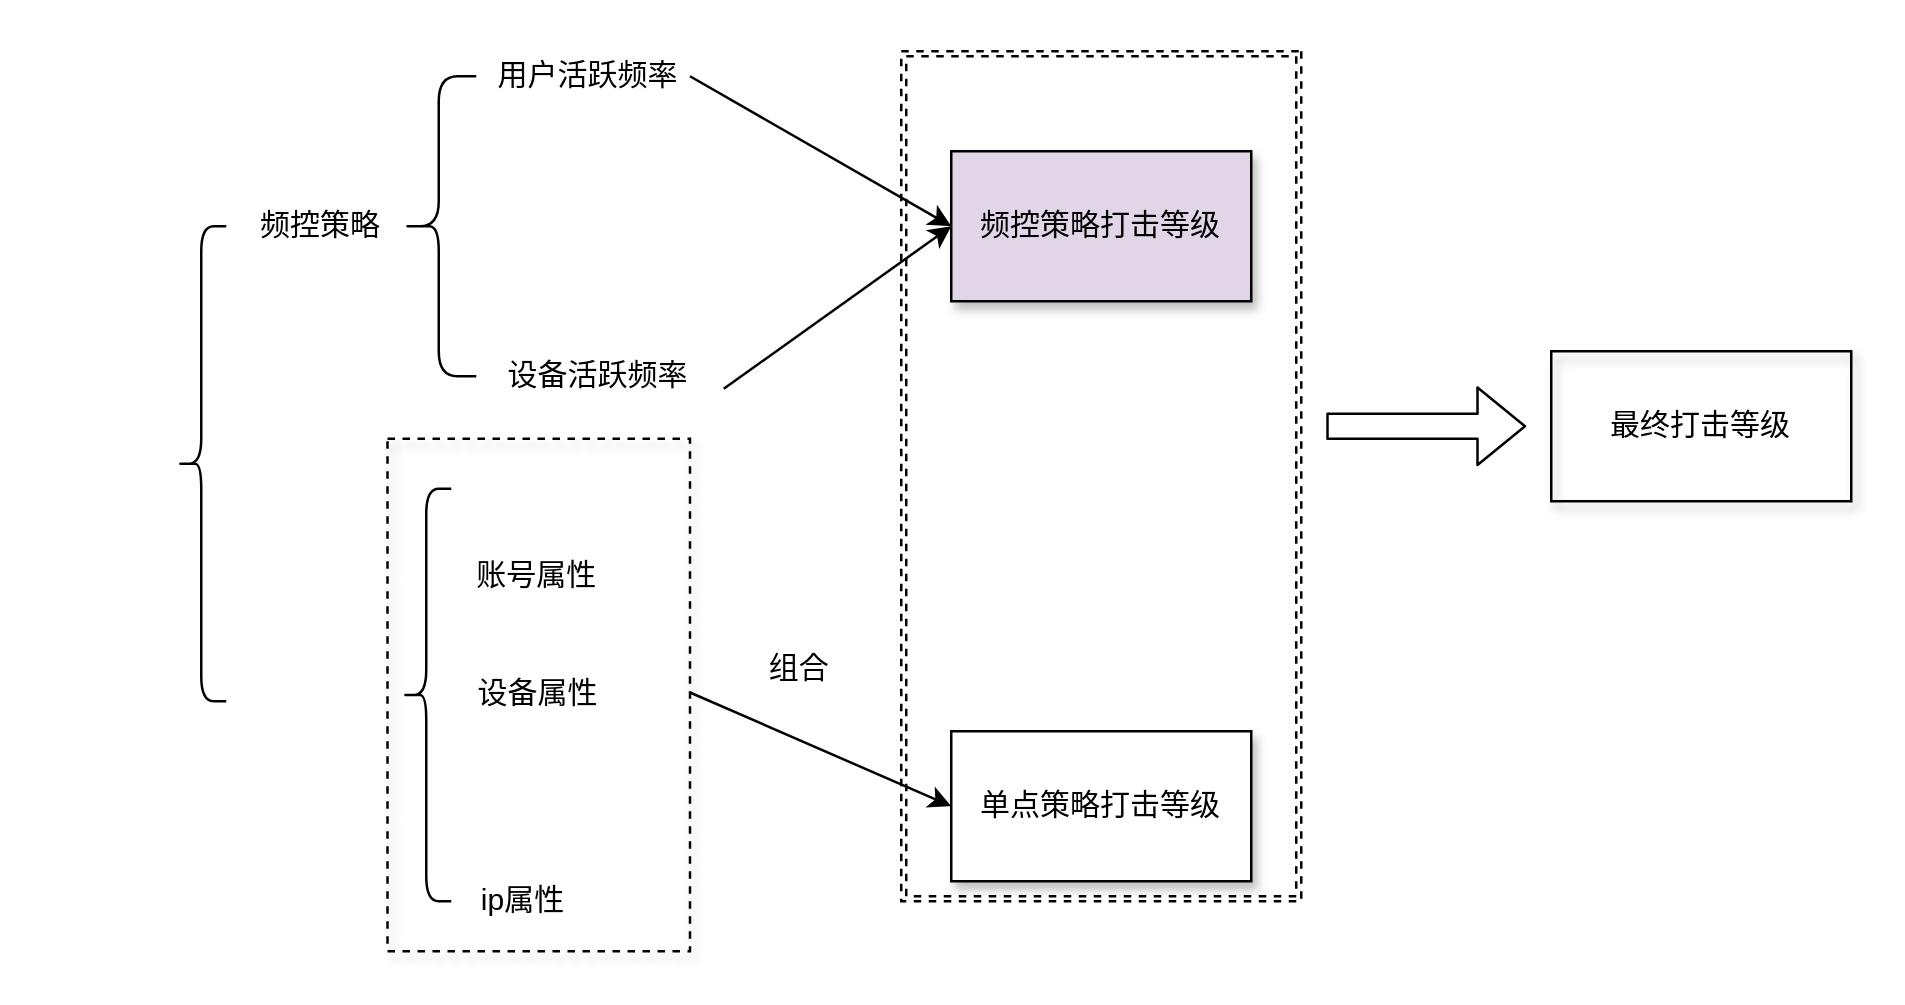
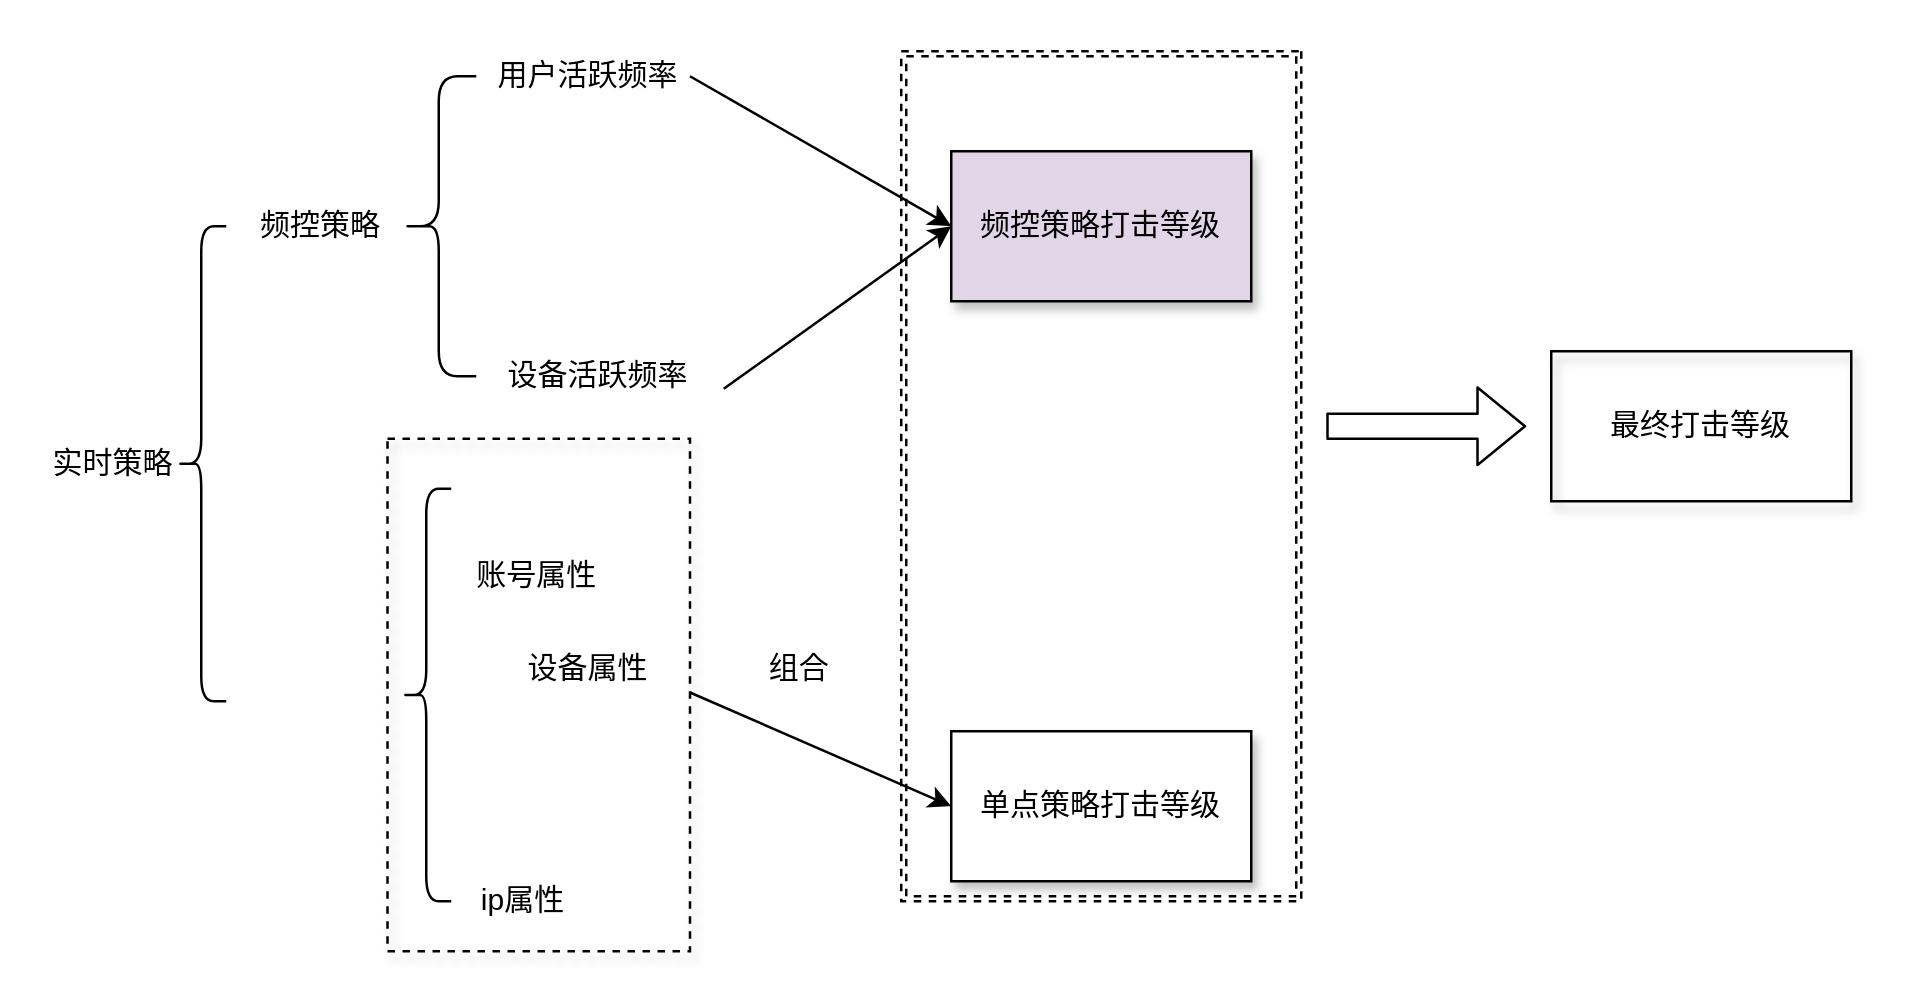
node "实时策略": added
node "设备属性": moved (539, 694) -> (589, 669)
